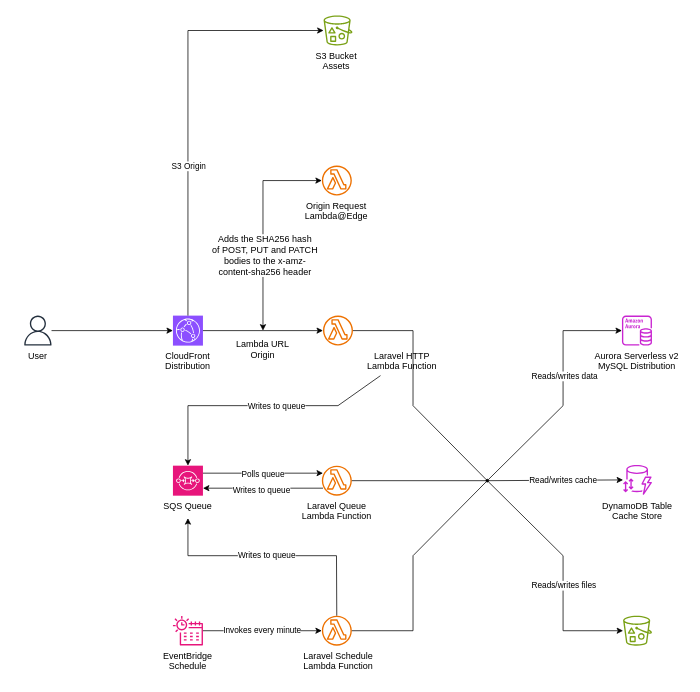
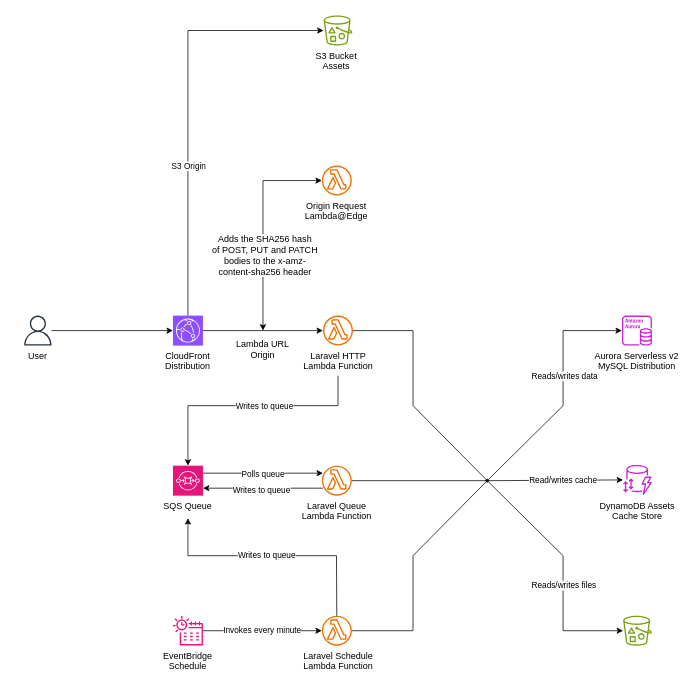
node "Laravel HTTP Lambda Function": moved (402, 360) -> (338, 360)
node "DynamoDB Table Cache Store": label "DynamoDB Table Cache Store" -> "DynamoDB Assets Cache Store"
